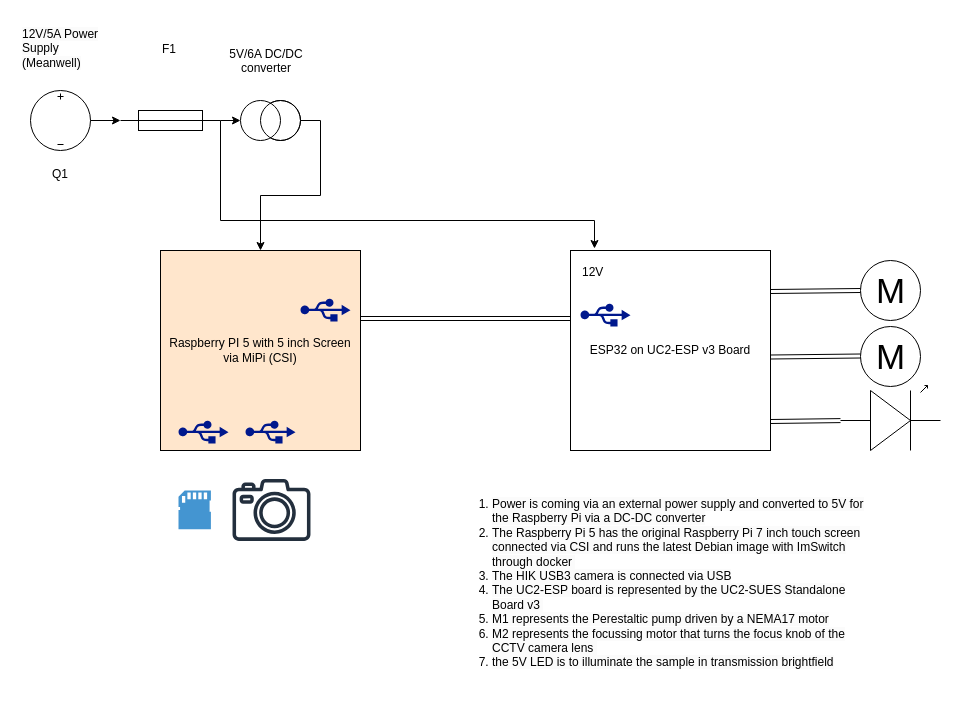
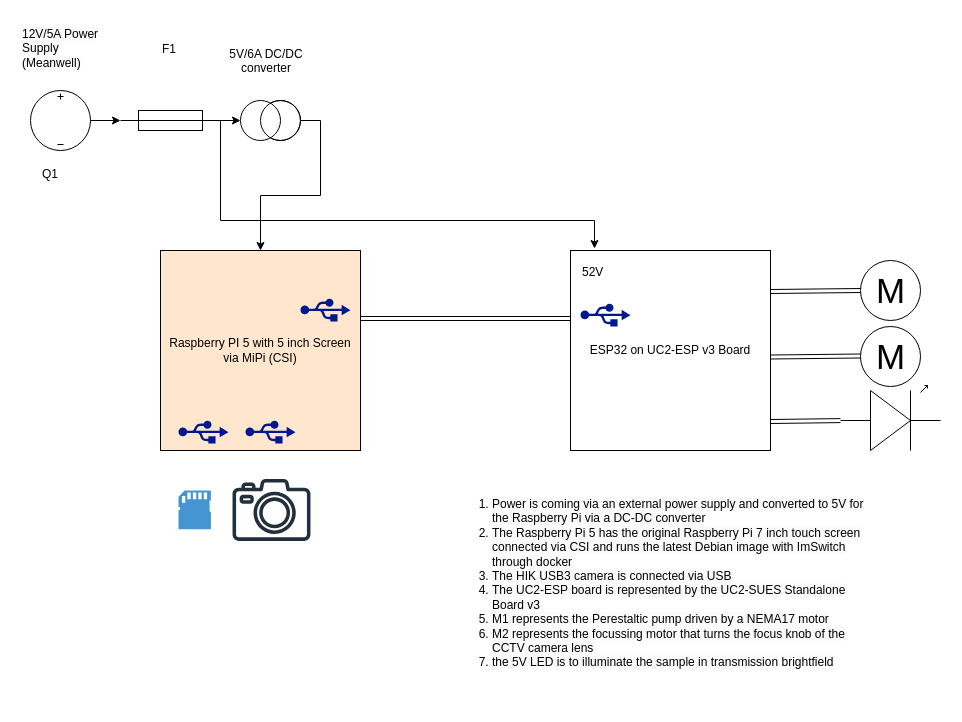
node "Q1": moved (71, 176) -> (61, 176)
node "12V": label "12V" -> "52V"
